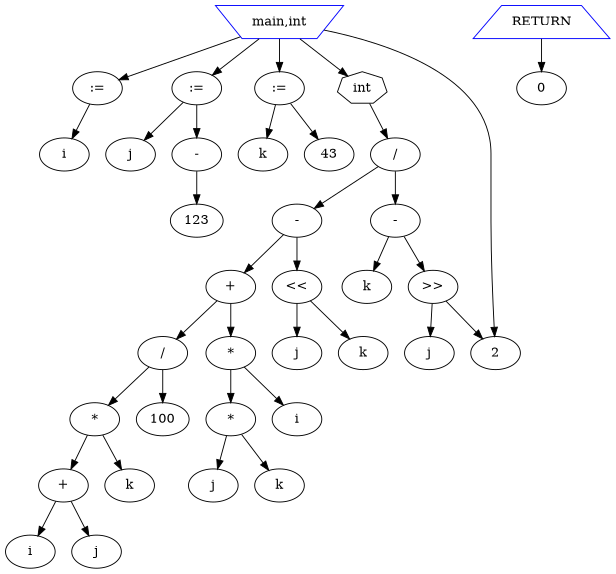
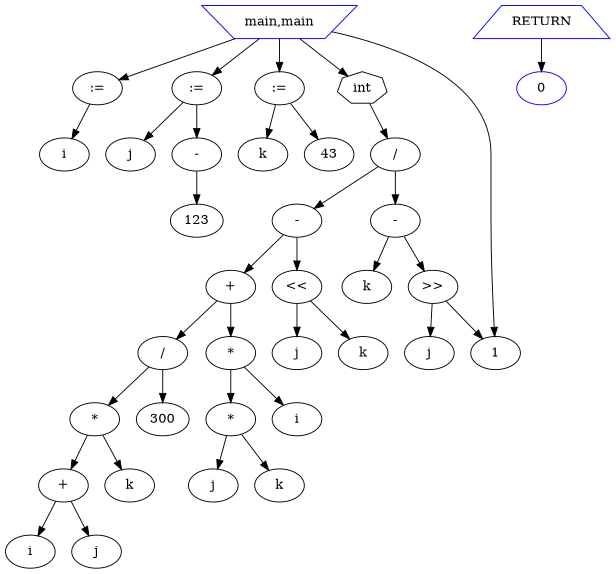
node "main,int": label "main,int" -> "main,main"
node "0": color black -> blue
node "2": label "2" -> "1"
node "100": label "100" -> "300"
